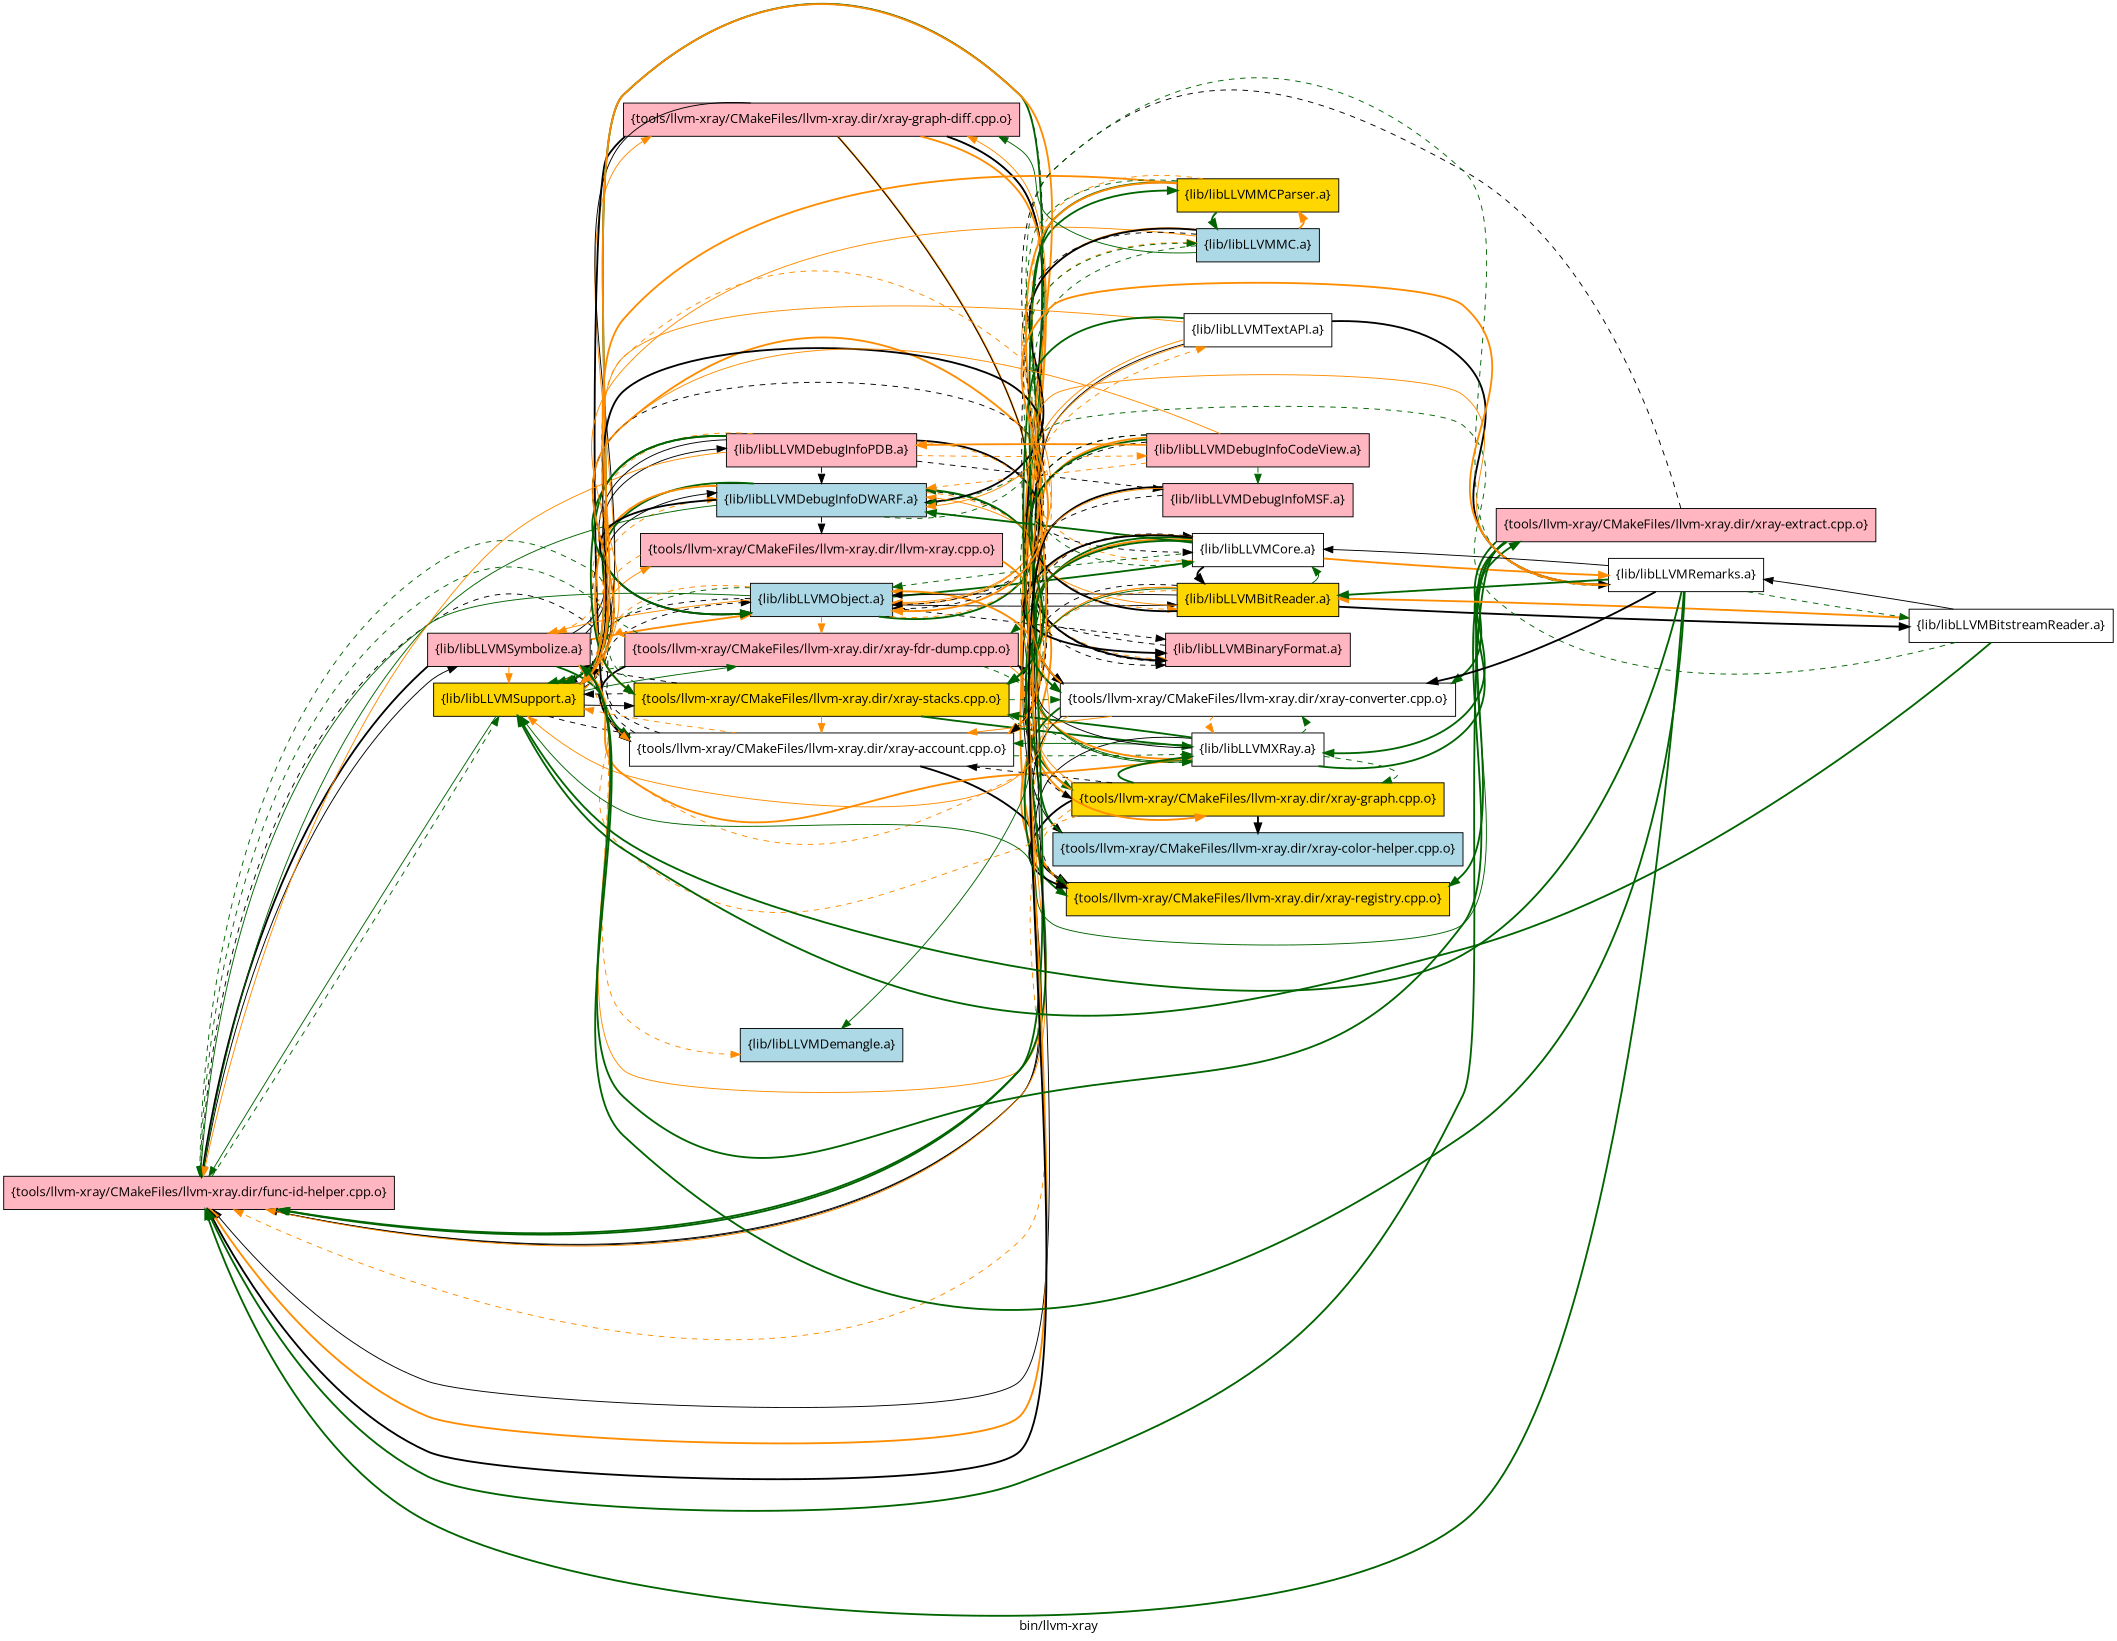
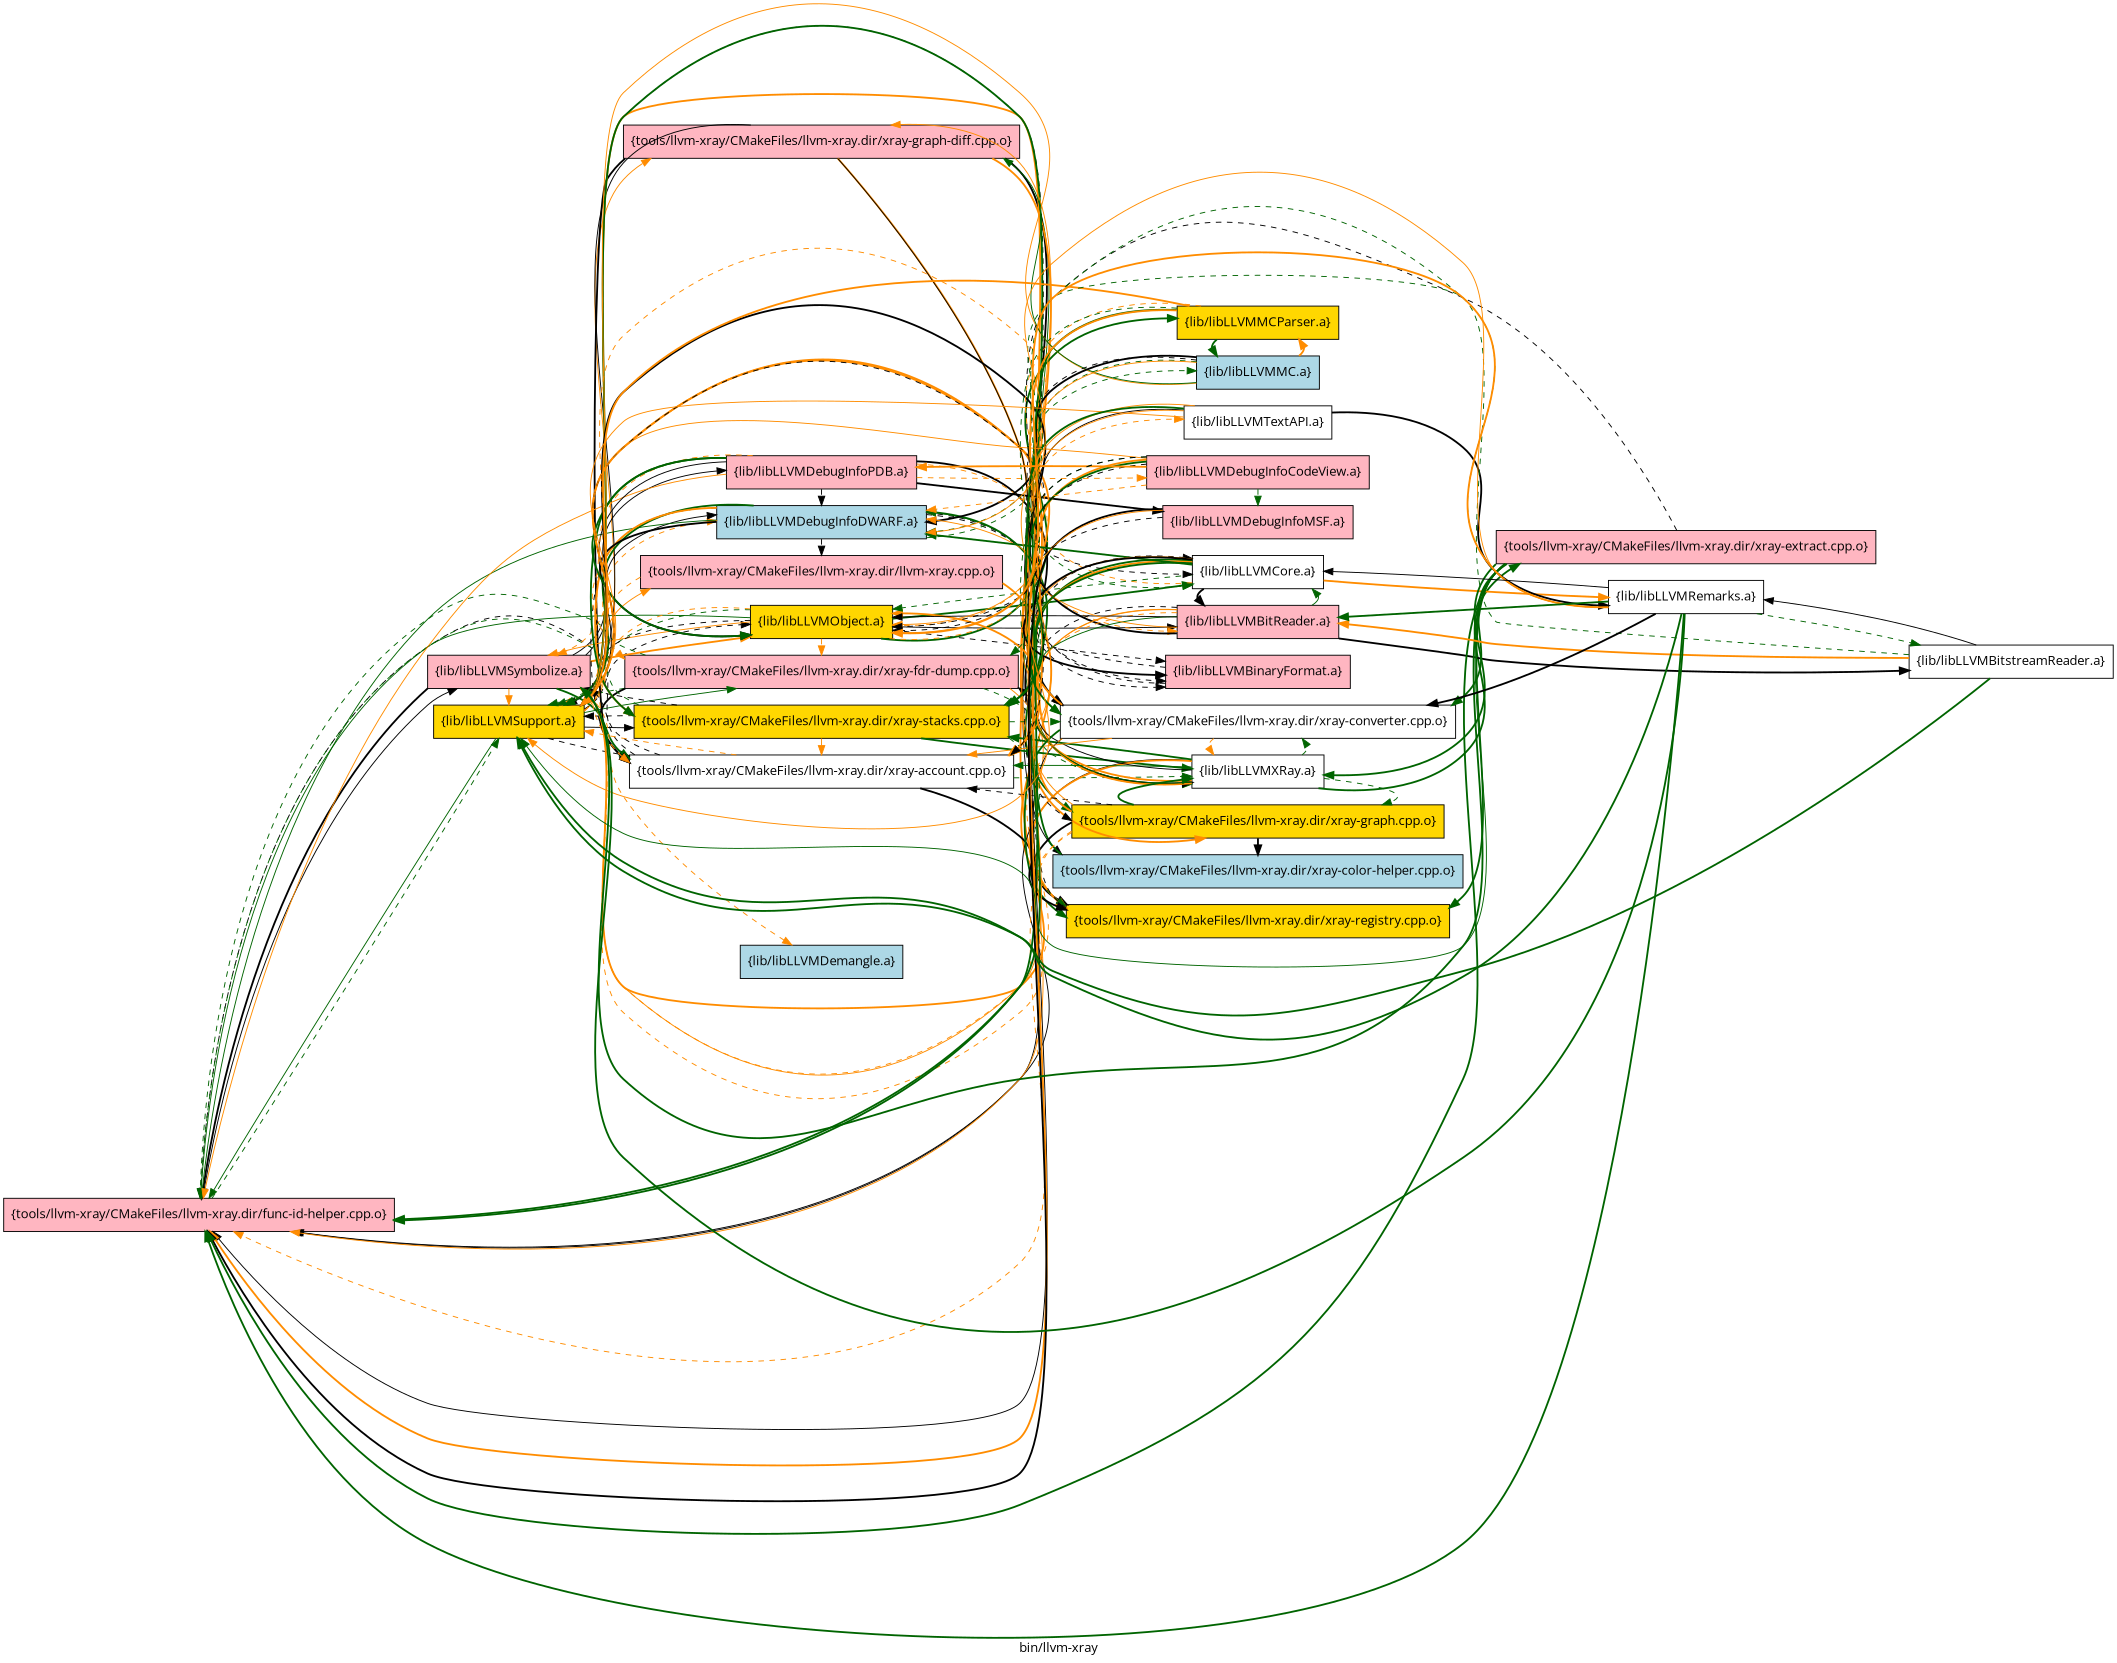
edge "{lib/libLLVMXRay.a}" -> "{lib/libLLVMSupport.a}": added
edge "{lib/libLLVMObject.a}" -> "{lib/libLLVMMC.a}": removed
edge "{lib/libLLVMDebugInfoPDB.a}" -> "{lib/libLLVMDebugInfoMSF.a}": style dashed -> bold
edge "{lib/libLLVMDebugInfoPDB.a}" -> "{lib/libLLVMBinaryFormat.a}": now "{lib/libLLVMDebugInfoPDB.a}" -> "{lib/libLLVMXRay.a}"
edge "{lib/libLLVMDebugInfoDWARF.a}" -> "{lib/libLLVMBinaryFormat.a}": color darkorange -> black
node "{lib/libLLVMObject.a}": fillcolor lightblue -> gold
node "{lib/libLLVMBitReader.a}": fillcolor gold -> lightpink
edge "{lib/libLLVMBitReader.a}" -> "{lib/libLLVMDemangle.a}": now "{lib/libLLVMBitReader.a}" -> "{tools/llvm-xray/CMakeFiles/llvm-xray.dir/xray-stacks.cpp.o}"
